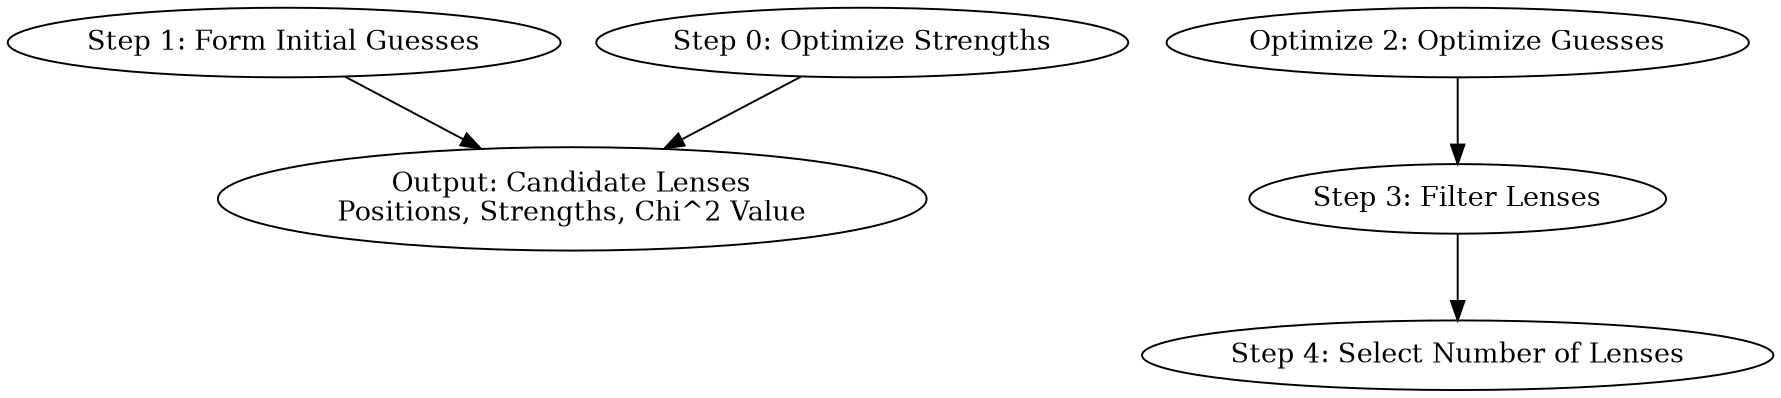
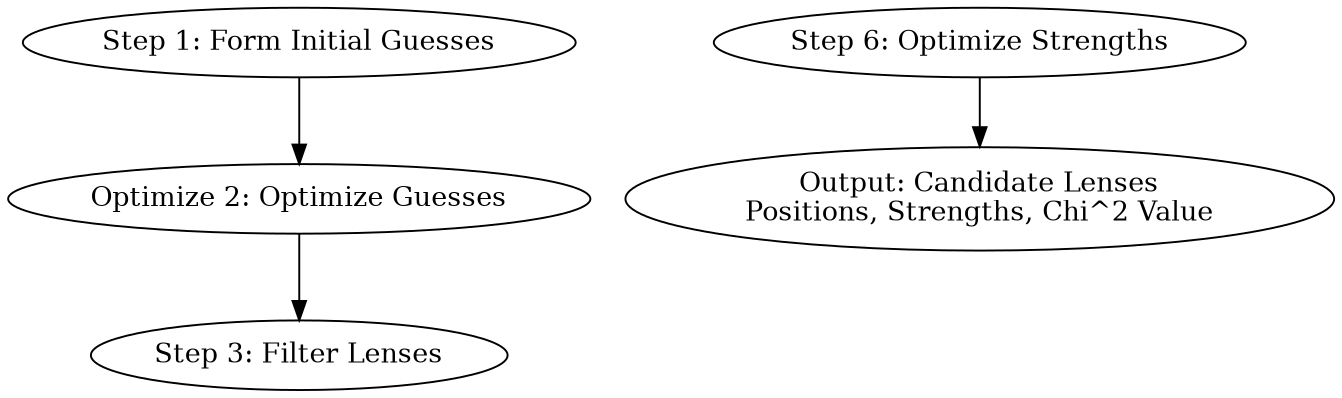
node "Step 0: Optimize Strengths": label "Step 0: Optimize Strengths" -> "Step 6: Optimize Strengths"
edge "Step 1: Form Initial Guesses" -> "Output: Candidate Lenses Positions, Strengths, Chi^2 Value": now "Step 1: Form Initial Guesses" -> "Optimize 2: Optimize Guesses"
node "Step 4: Select Number of Lenses": removed
